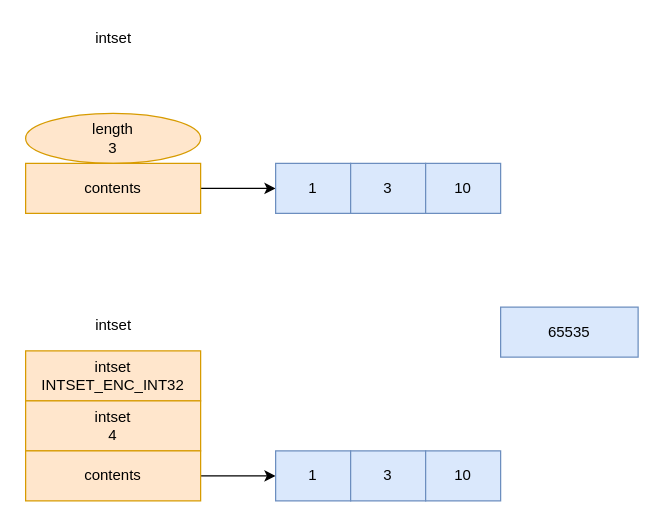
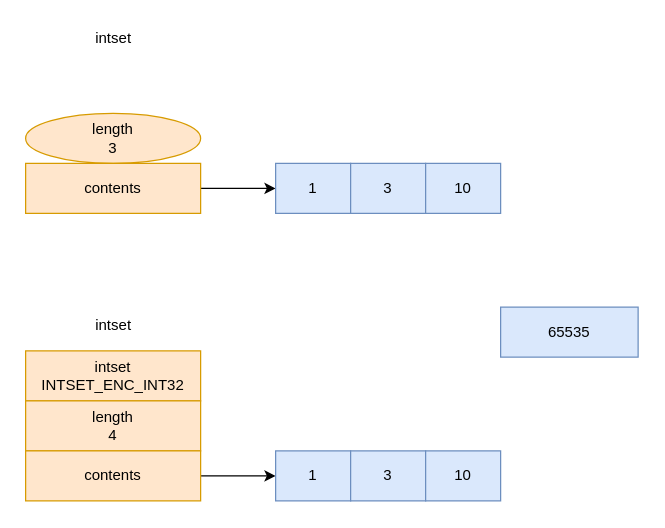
node "intset 4": label "intset 4" -> "length 4"
